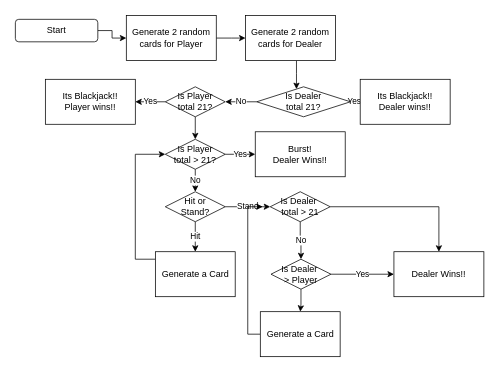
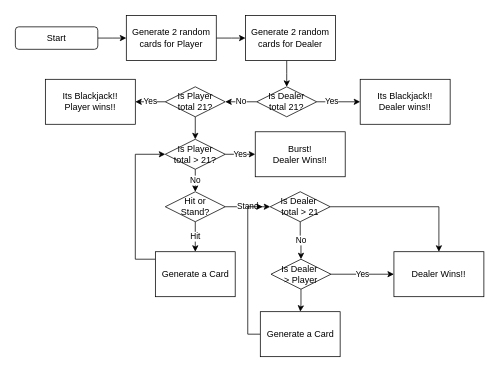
node "Start": moved (57, 30) -> (57, 38)
node "Is Dealer total 21?": size 94x30 -> 60x30
